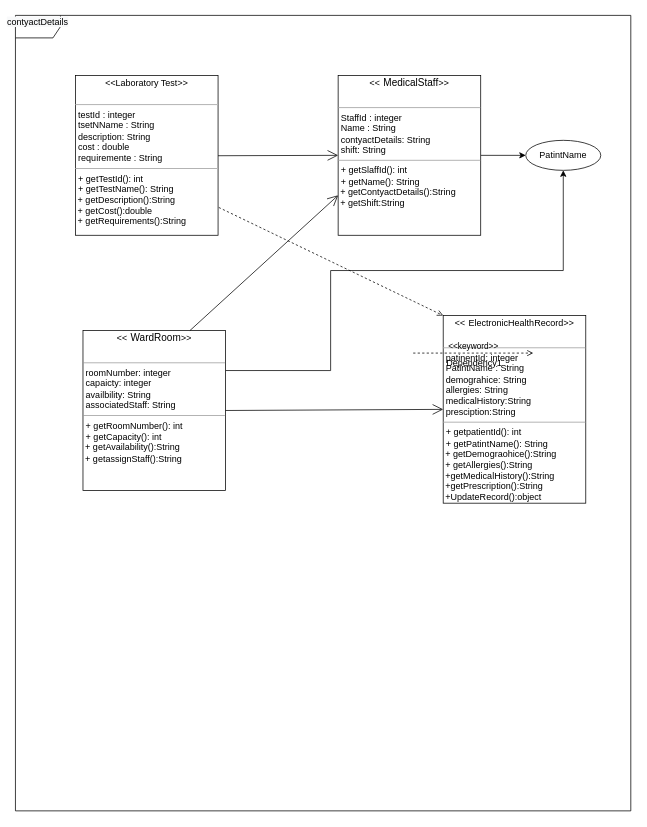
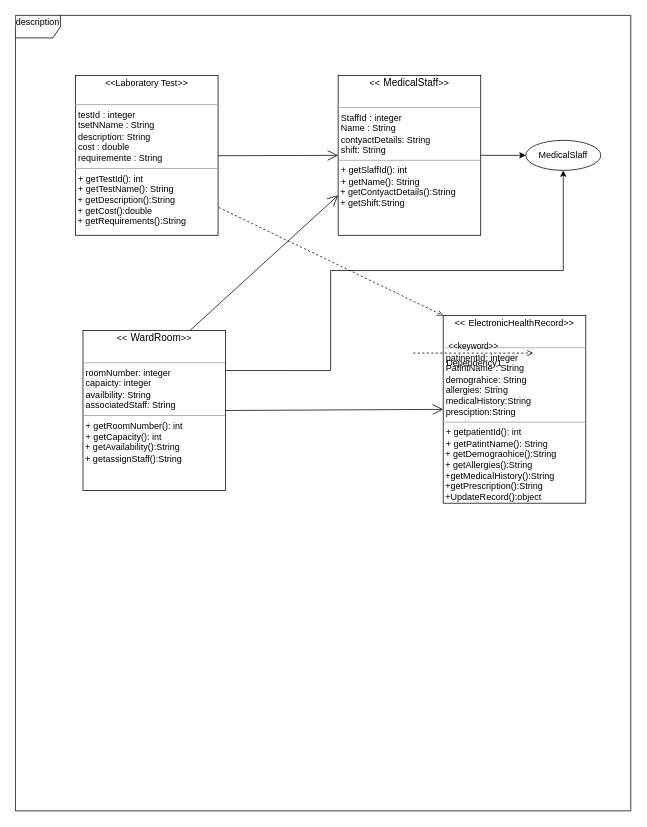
node "contyactDetails": label "contyactDetails" -> "description"
node "PatintName": label "PatintName" -> "MedicalSlaff"
